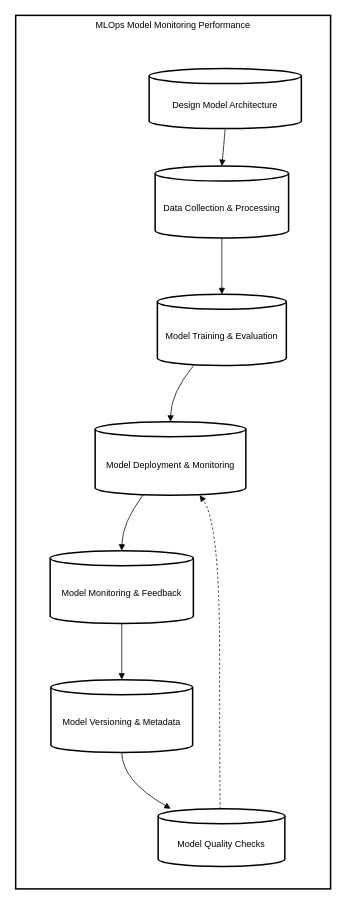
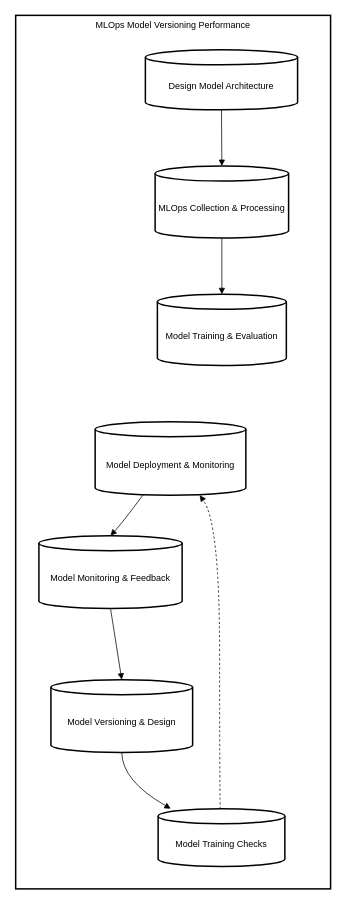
node "MLOps Model Monitoring Performance": label "MLOps Model Monitoring Performance" -> "MLOps Model Versioning Performance"
node "Design Model Architecture": moved (225, 99) -> (221, 80)
node "Data Collection & Processing": label "Data Collection & Processing" -> "MLOps Collection & Processing"
edge "Model Training & Evaluation" -> "Model Deployment & Monitoring": removed
node "Model Monitoring & Feedback": moved (122, 587) -> (110, 572)
node "Model Versioning & Metadata": label "Model Versioning & Metadata" -> "Model Versioning & Design"
node "Model Quality Checks": label "Model Quality Checks" -> "Model Training Checks"
